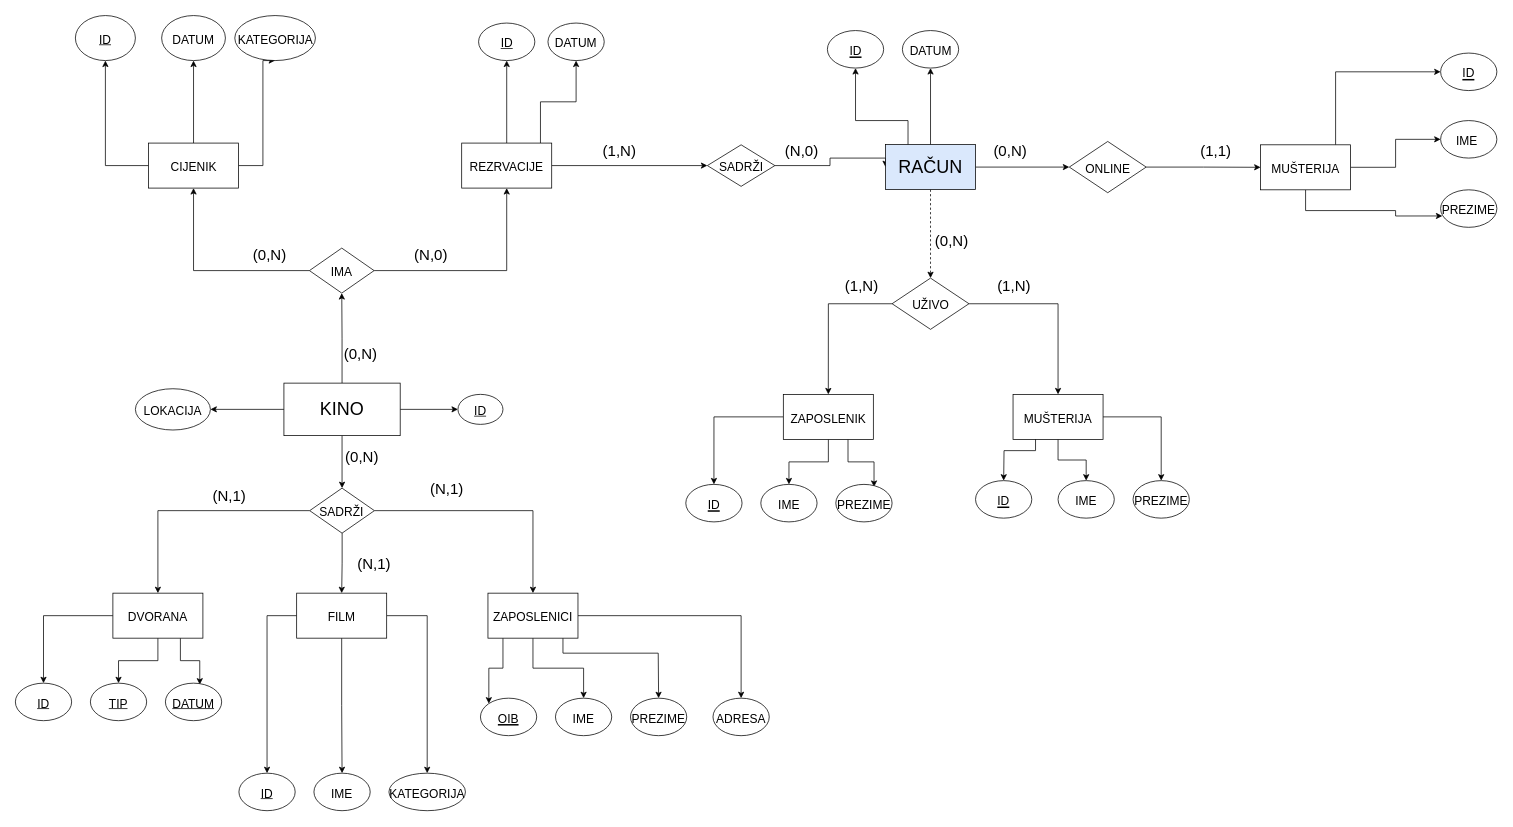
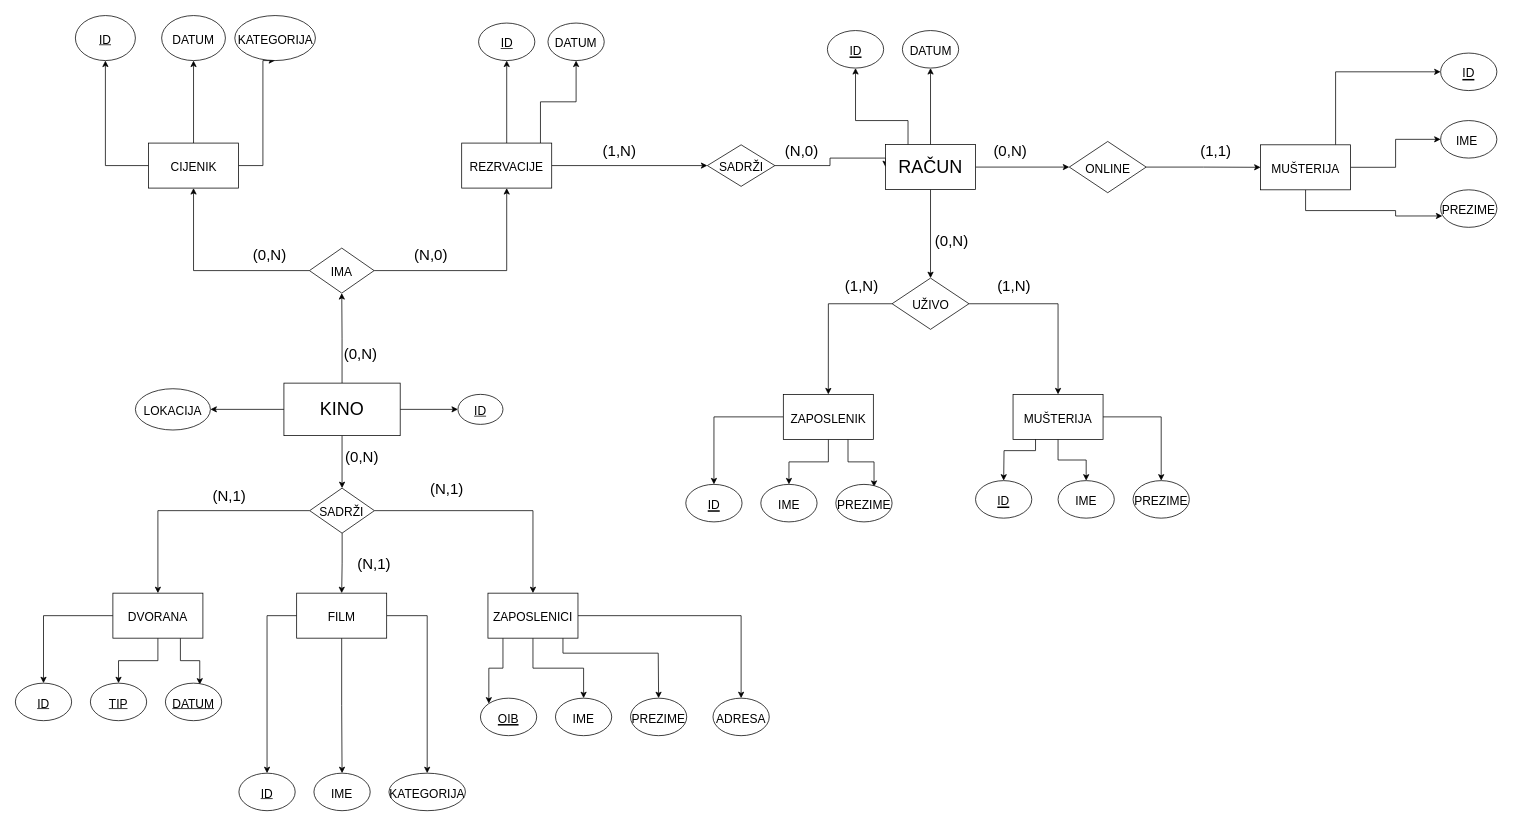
node "RAČUN": fillcolor #dae8fc -> #ffffff
edge "RAČUN" -> "UŽIVO": style dashed -> solid
